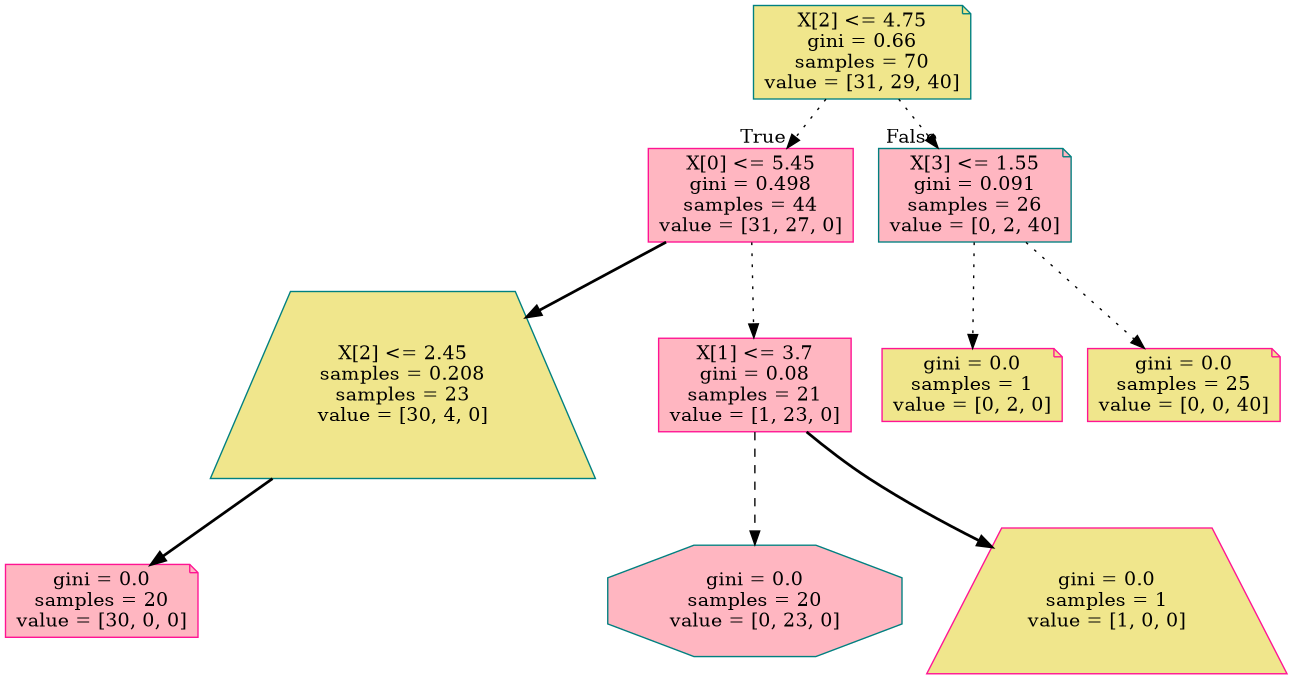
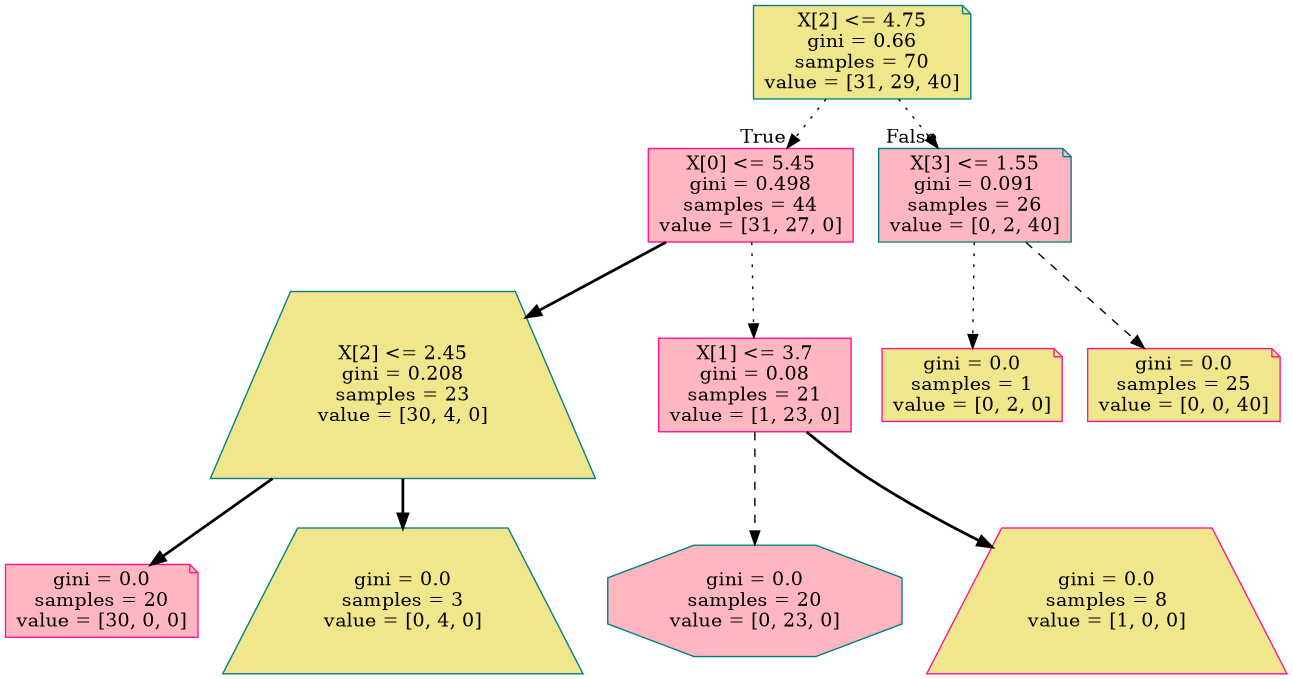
edge "X[3] <= 1.55 gini = 0.091 samples = 26 value = [0, 2, 40]" -> "gini = 0.0 samples = 25 value = [0, 0, 40]": style dotted -> dashed
node "X[2] <= 2.45 samples = 0.208 samples = 23 value = [30, 4, 0]": label "X[2] <= 2.45 samples = 0.208 samples = 23 value = [30, 4, 0]" -> "X[2] <= 2.45 gini = 0.208 samples = 23 value = [30, 4, 0]"
node "gini = 0.0 samples = 3 value = [0, 4, 0]": added
node "gini = 0.0 samples = 1 value = [1, 0, 0]": label "gini = 0.0 samples = 1 value = [1, 0, 0]" -> "gini = 0.0 samples = 8 value = [1, 0, 0]"
